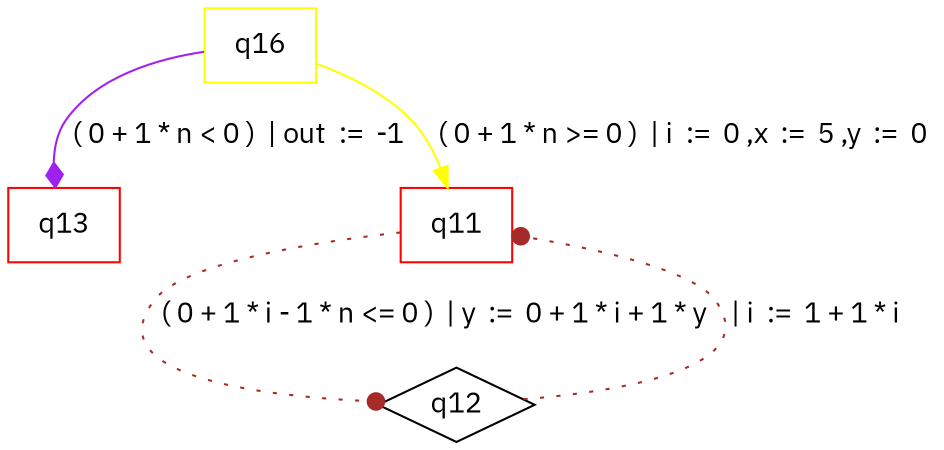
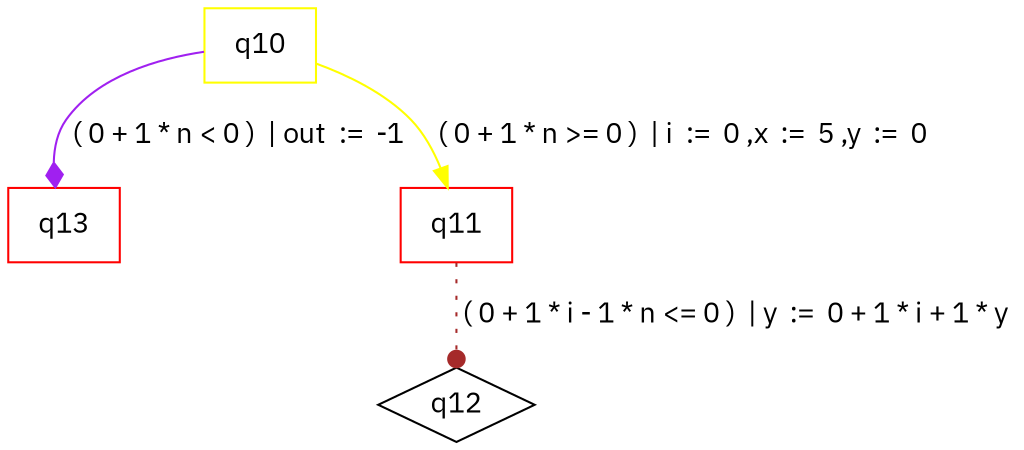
node "q16": label "q16" -> "q10"
edge "q12" -> "q11": removed, label "| i  :=  1 + 1 * i"
